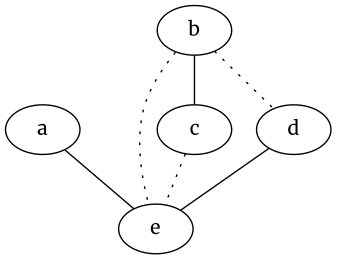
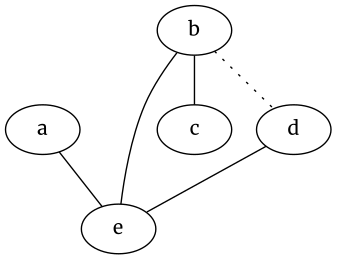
edge "b" -- "e": style dotted -> solid
edge "c" -- "e": removed
